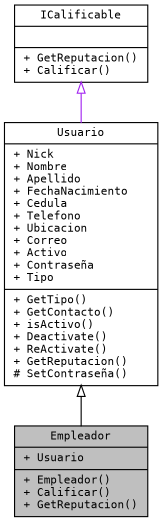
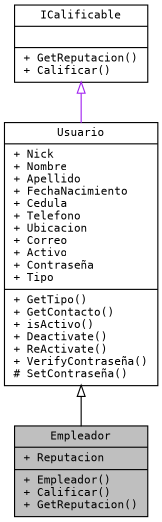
node "Usuario": text "+ GetReputacion()" -> "+ VerifyContraseña()"
node "Empleador": text "+ Usuario" -> "+ Reputacion"
